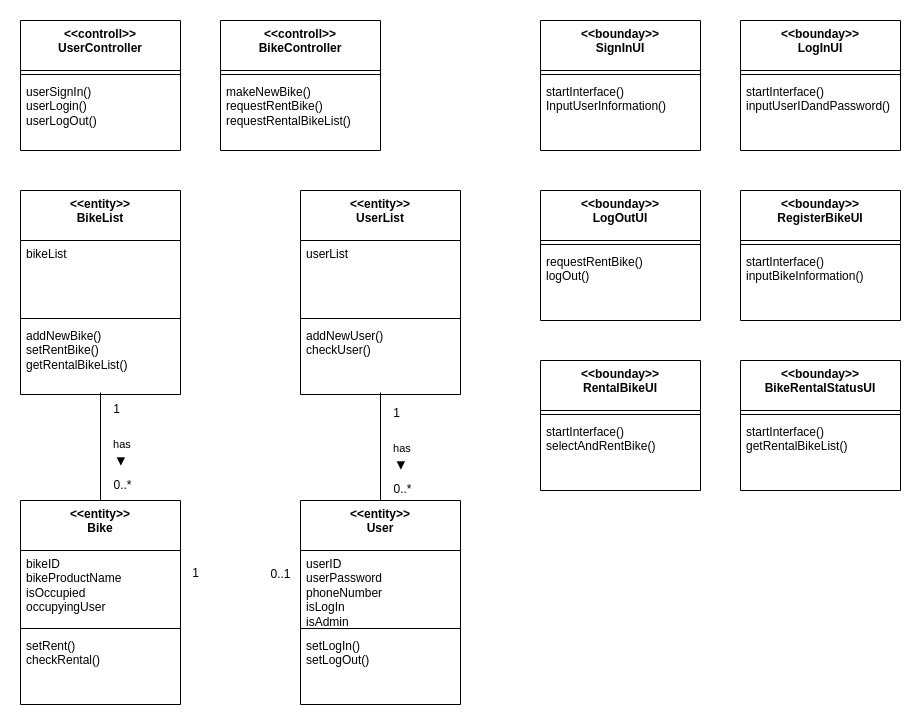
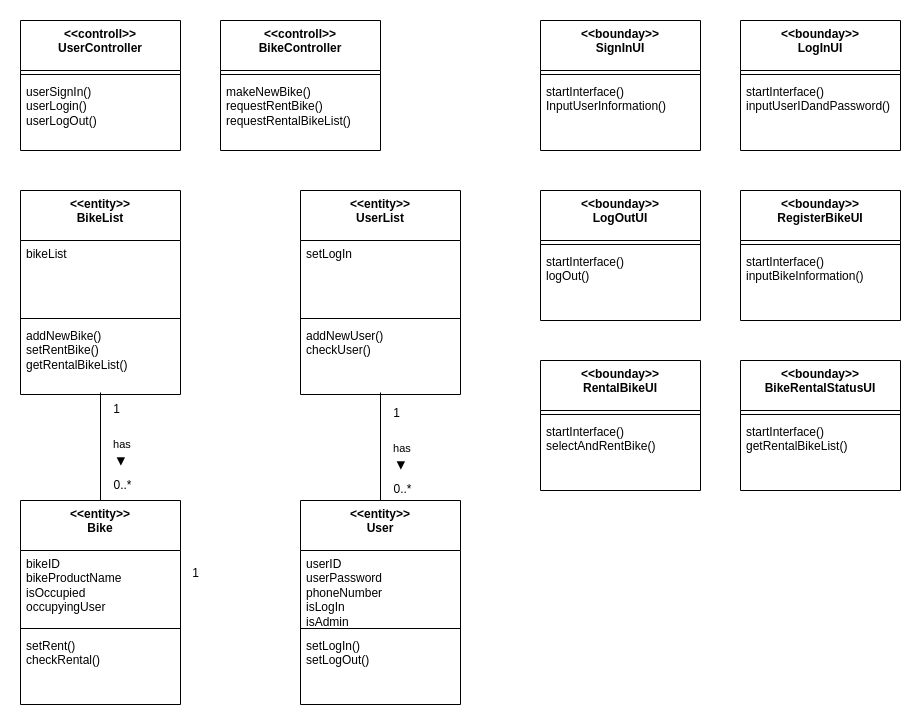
node "userList": label "userList" -> "setLogIn"
node "requestRentBike() logOut()": label "requestRentBike() logOut()" -> "startInterface() logOut()"
node "0..1": removed
